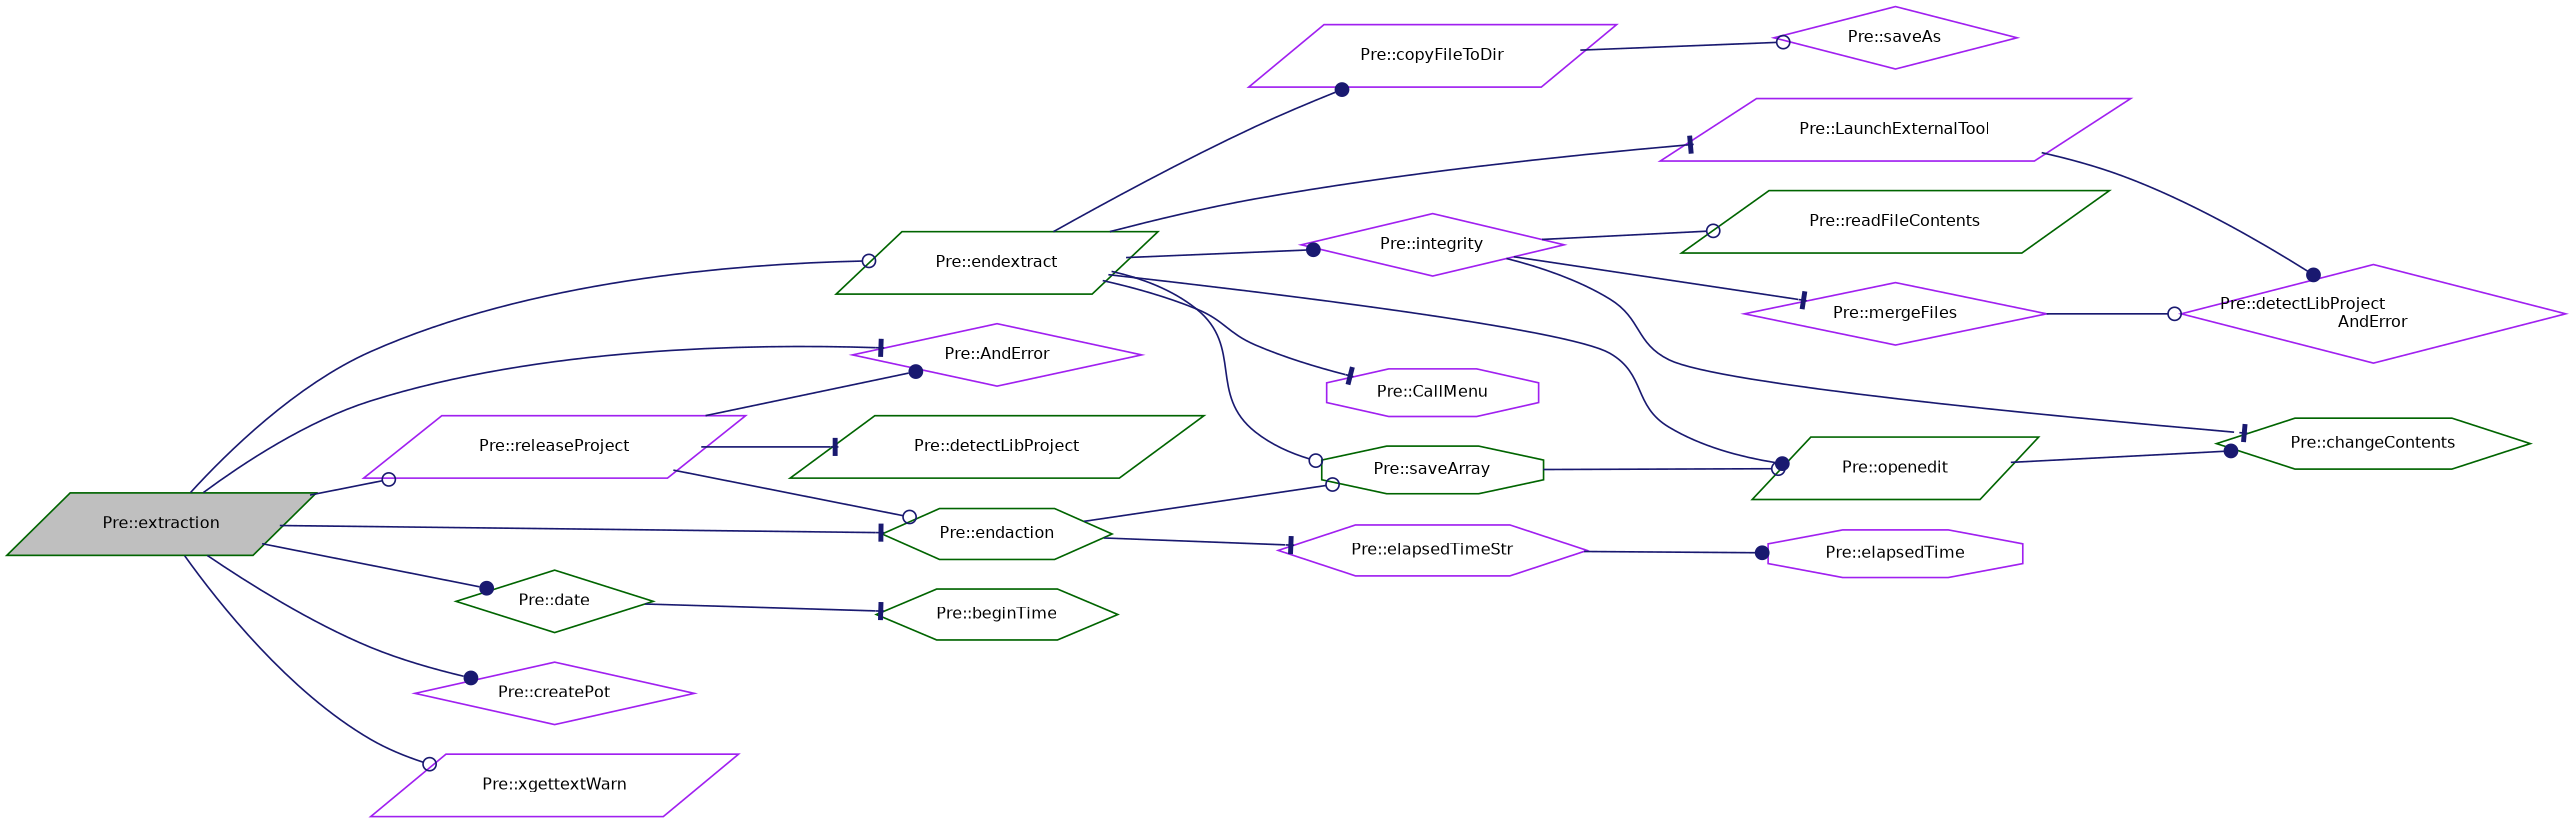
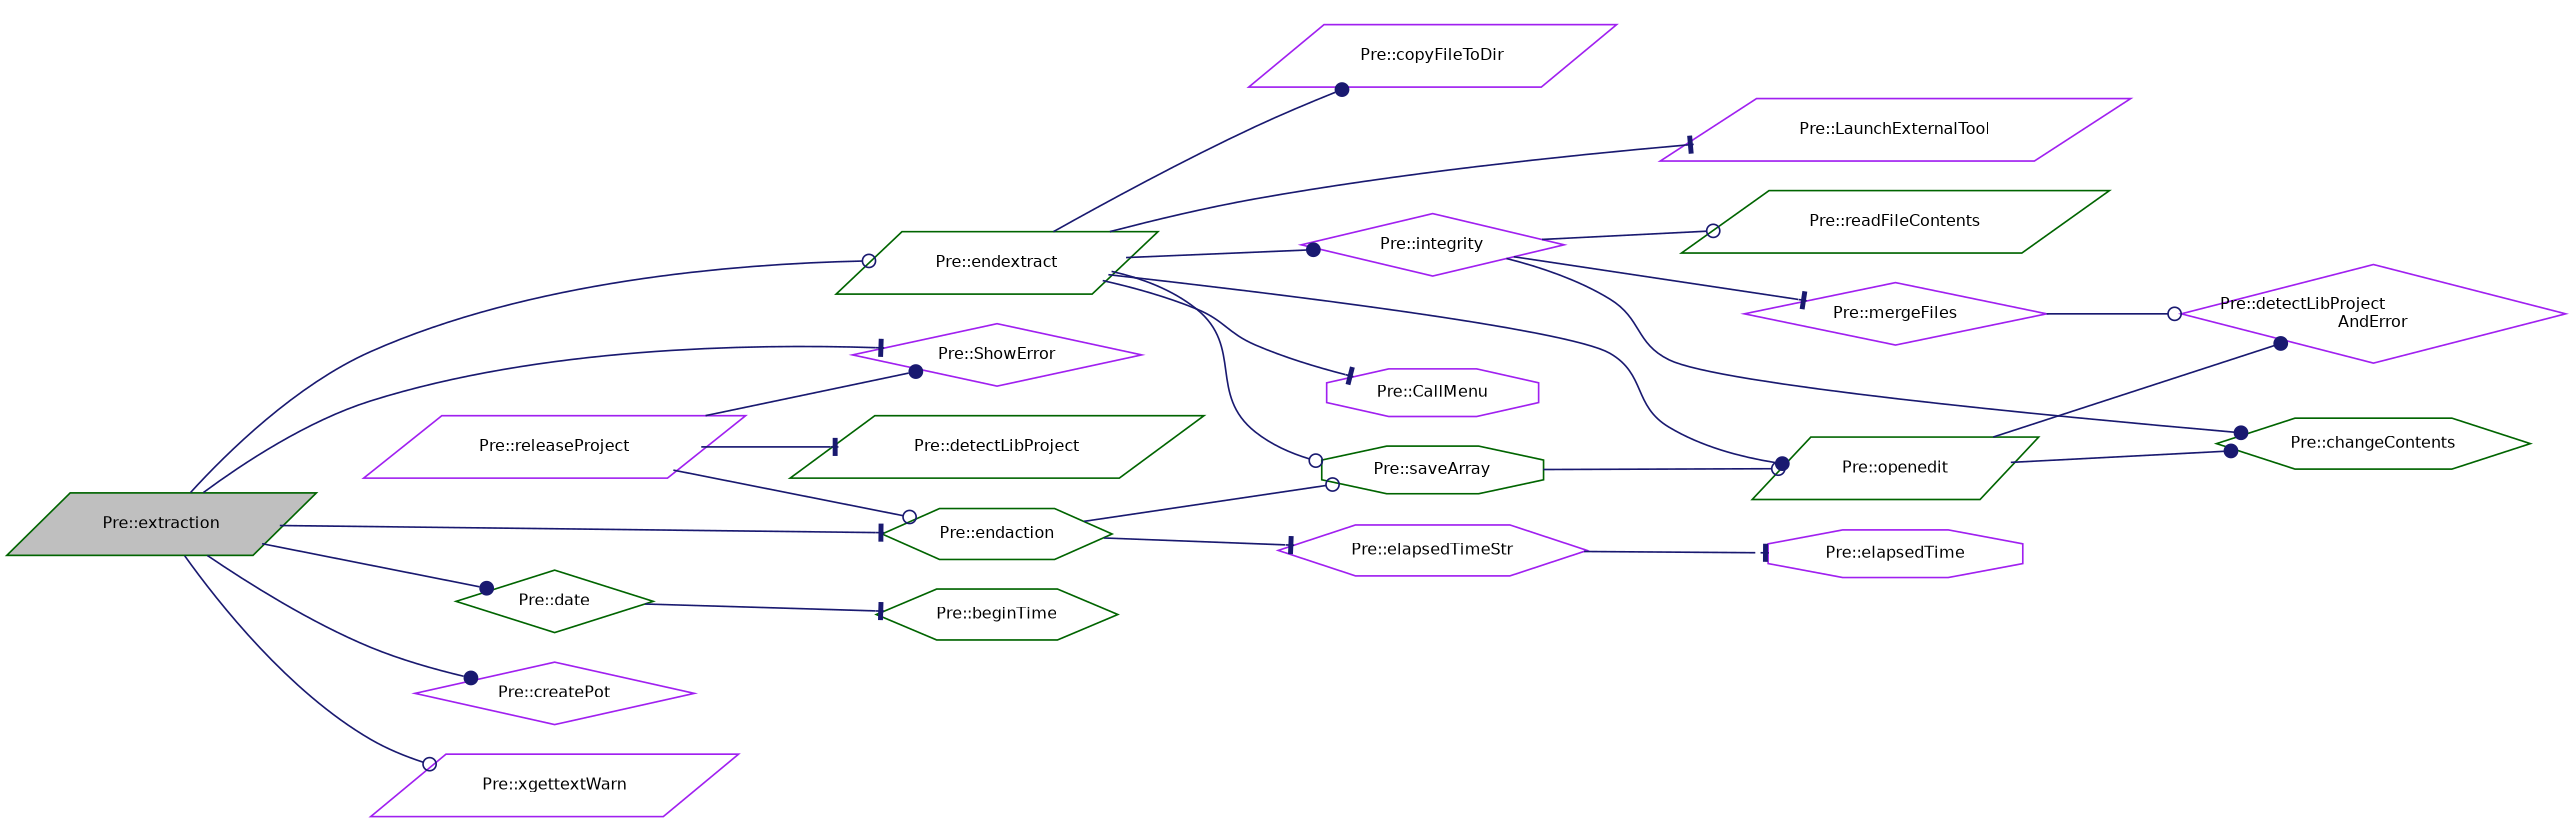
node "Pre::saveAs": removed
edge "Pre::LaunchExternalTool" -> "Pre::detectLibProject AndError": now "Pre::openedit" -> "Pre::detectLibProject AndError"
node "Pre::AndError": label "Pre::AndError" -> "Pre::ShowError"
edge "Pre::integrity" -> "Pre::changeContents": arrowhead tee -> dot
edge "Pre::extraction" -> "Pre::releaseProject": removed
edge "Pre::elapsedTimeStr" -> "Pre::elapsedTime": arrowhead dot -> tee
